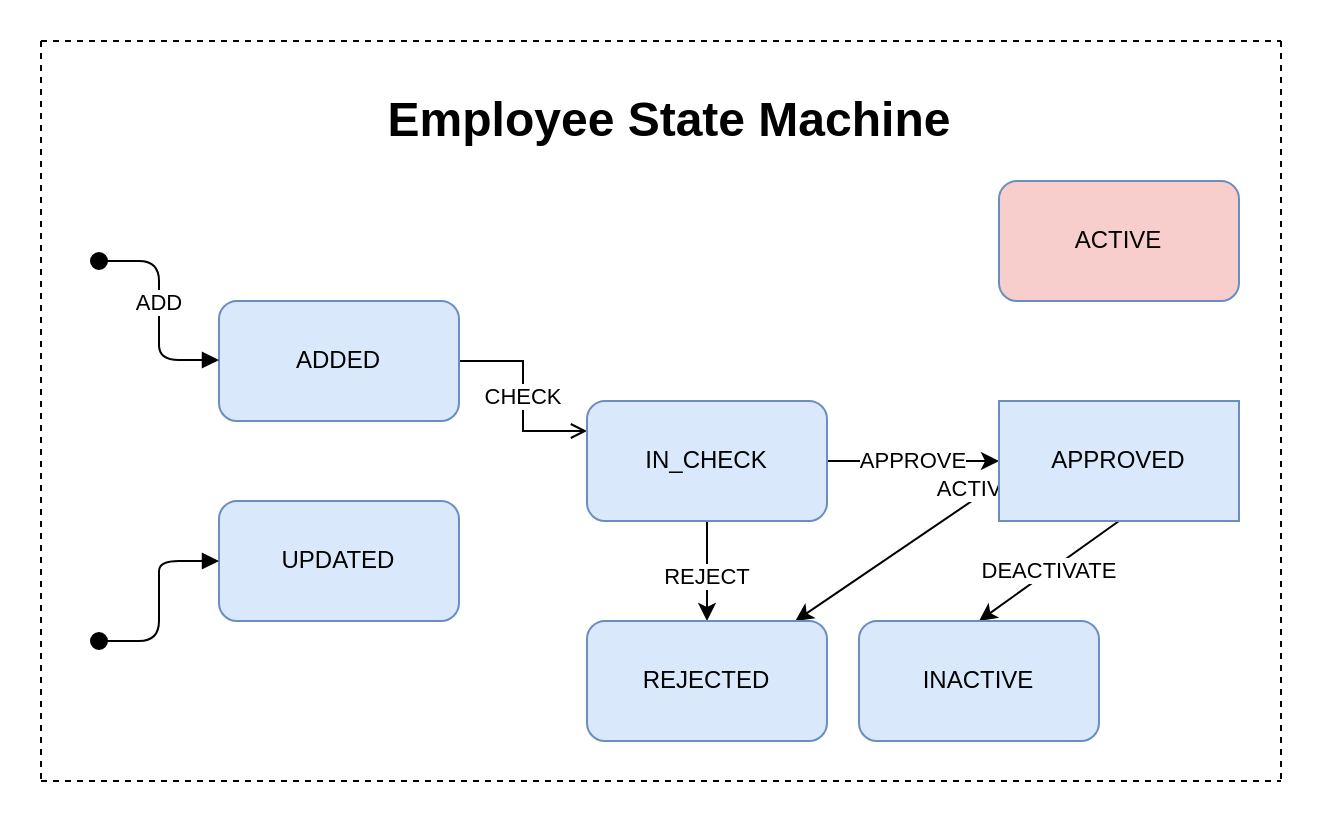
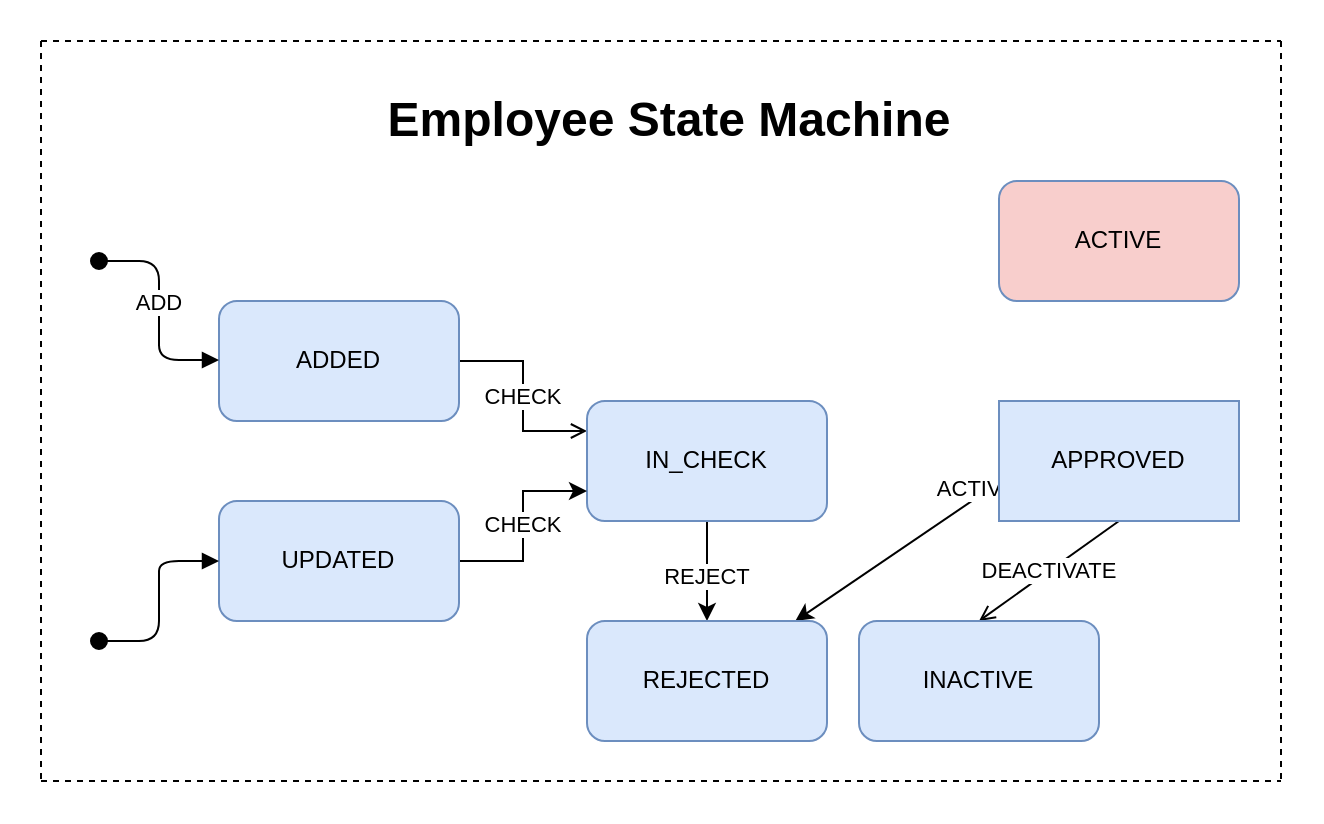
edge "IN_CHECK" -> "APPROVED": removed, label "APPROVE"
edge "UPDATED" -> "IN_CHECK": added, label "CHECK"
edge "APPROVED" -> "INACTIVE": arrowhead classic -> open
